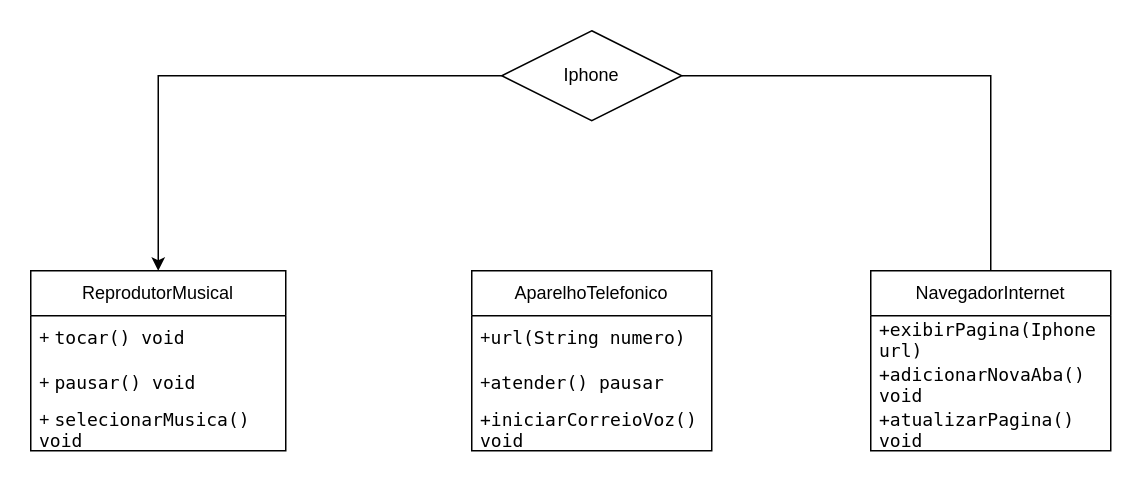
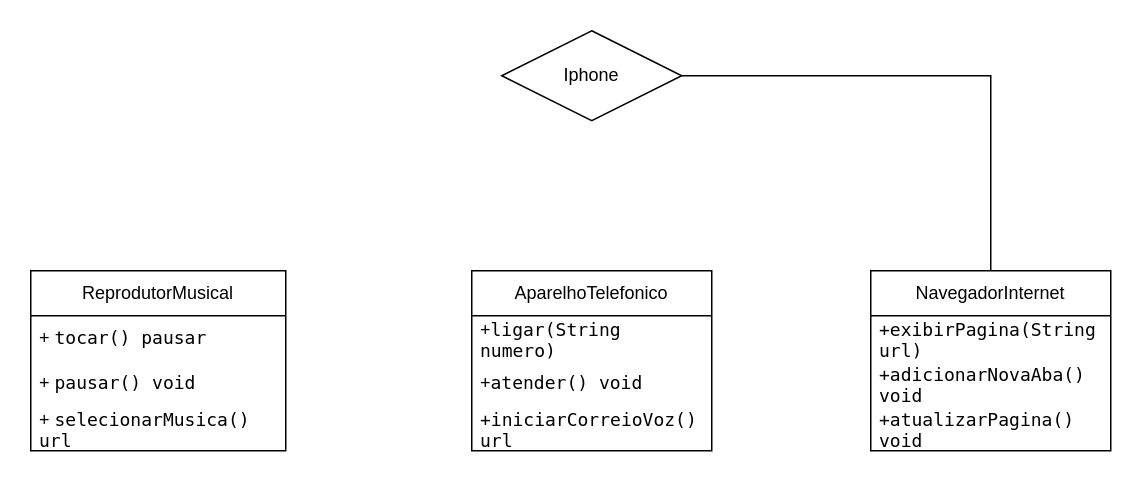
edge "Iphone" -> "ReprodutorMusical": removed
node "+ tocar() void": label "+ tocar() void" -> "+ tocar() pausar"
node "+url(String numero)": label "+url(String numero)" -> "+ligar(String numero)"
node "+exibirPagina(Iphone url)": label "+exibirPagina(Iphone url)" -> "+exibirPagina(String url)"
node "+atender() pausar": label "+atender() pausar" -> "+atender() void"
node "+ selecionarMusica() void": label "+ selecionarMusica() void" -> "+ selecionarMusica() url"
node "+iniciarCorreioVoz() void": label "+iniciarCorreioVoz() void" -> "+iniciarCorreioVoz() url"
